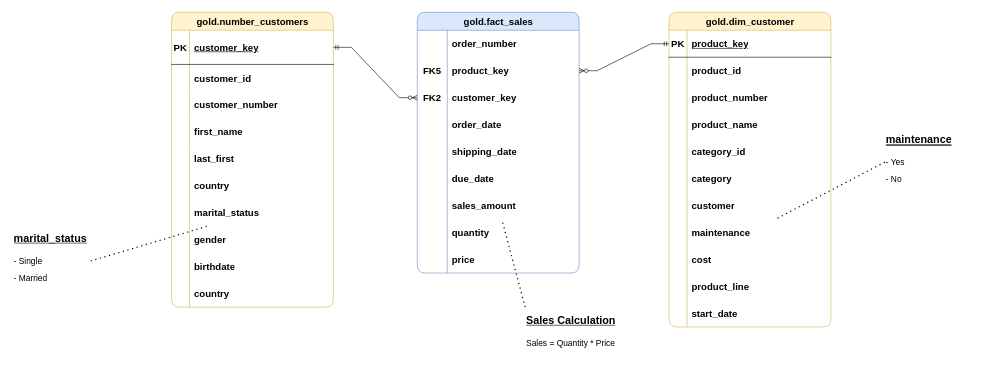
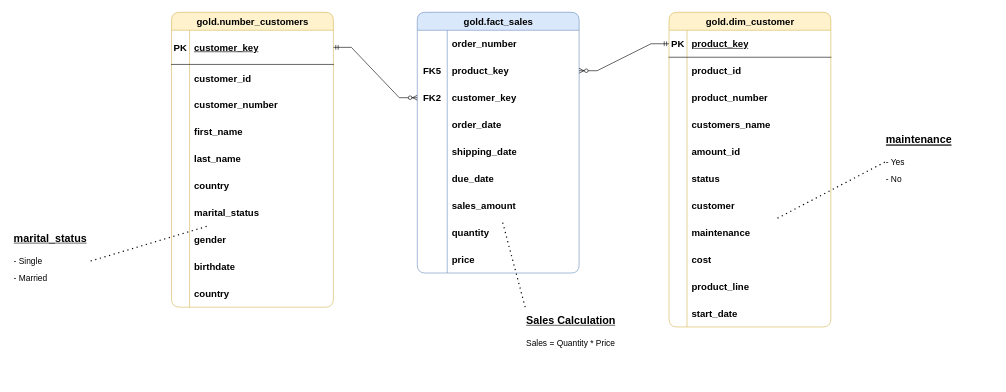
node "product_name": label "product_name" -> "customers_name"
node "category_id": label "category_id" -> "amount_id"
node "last_first": label "last_first" -> "last_name"
node "category": label "category" -> "status"
